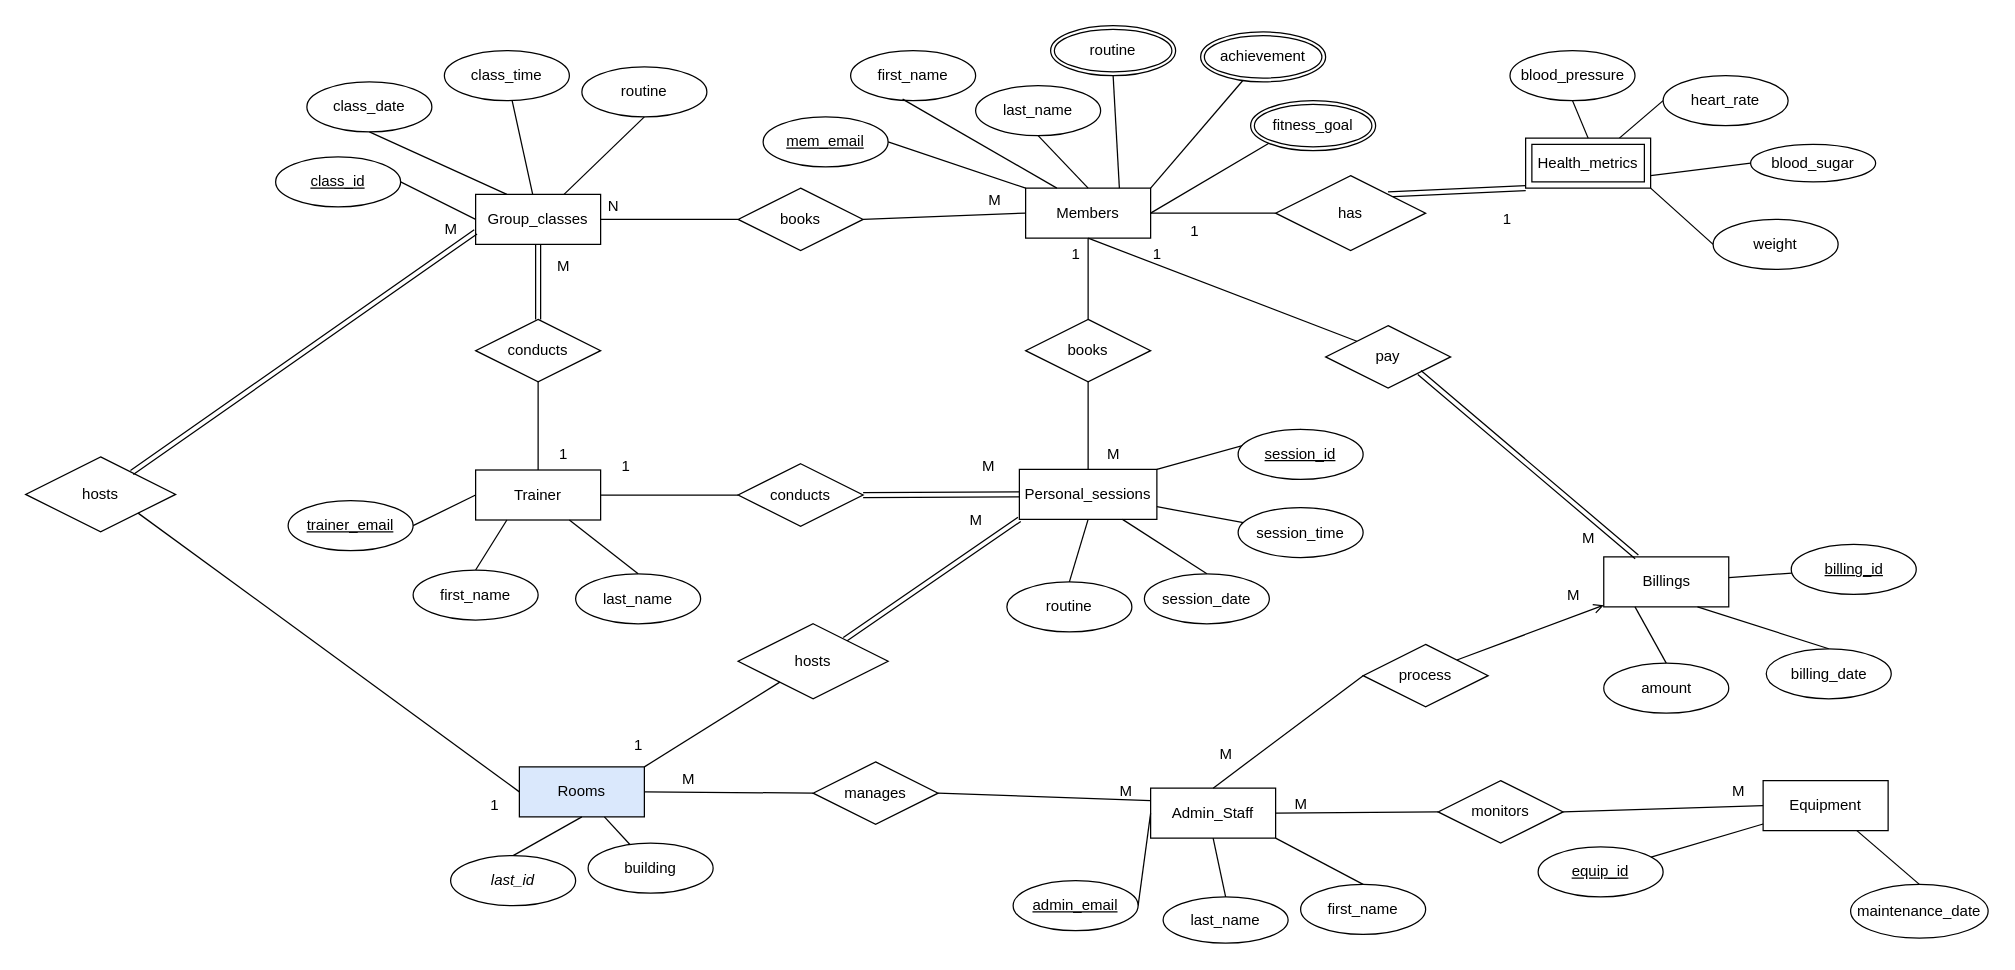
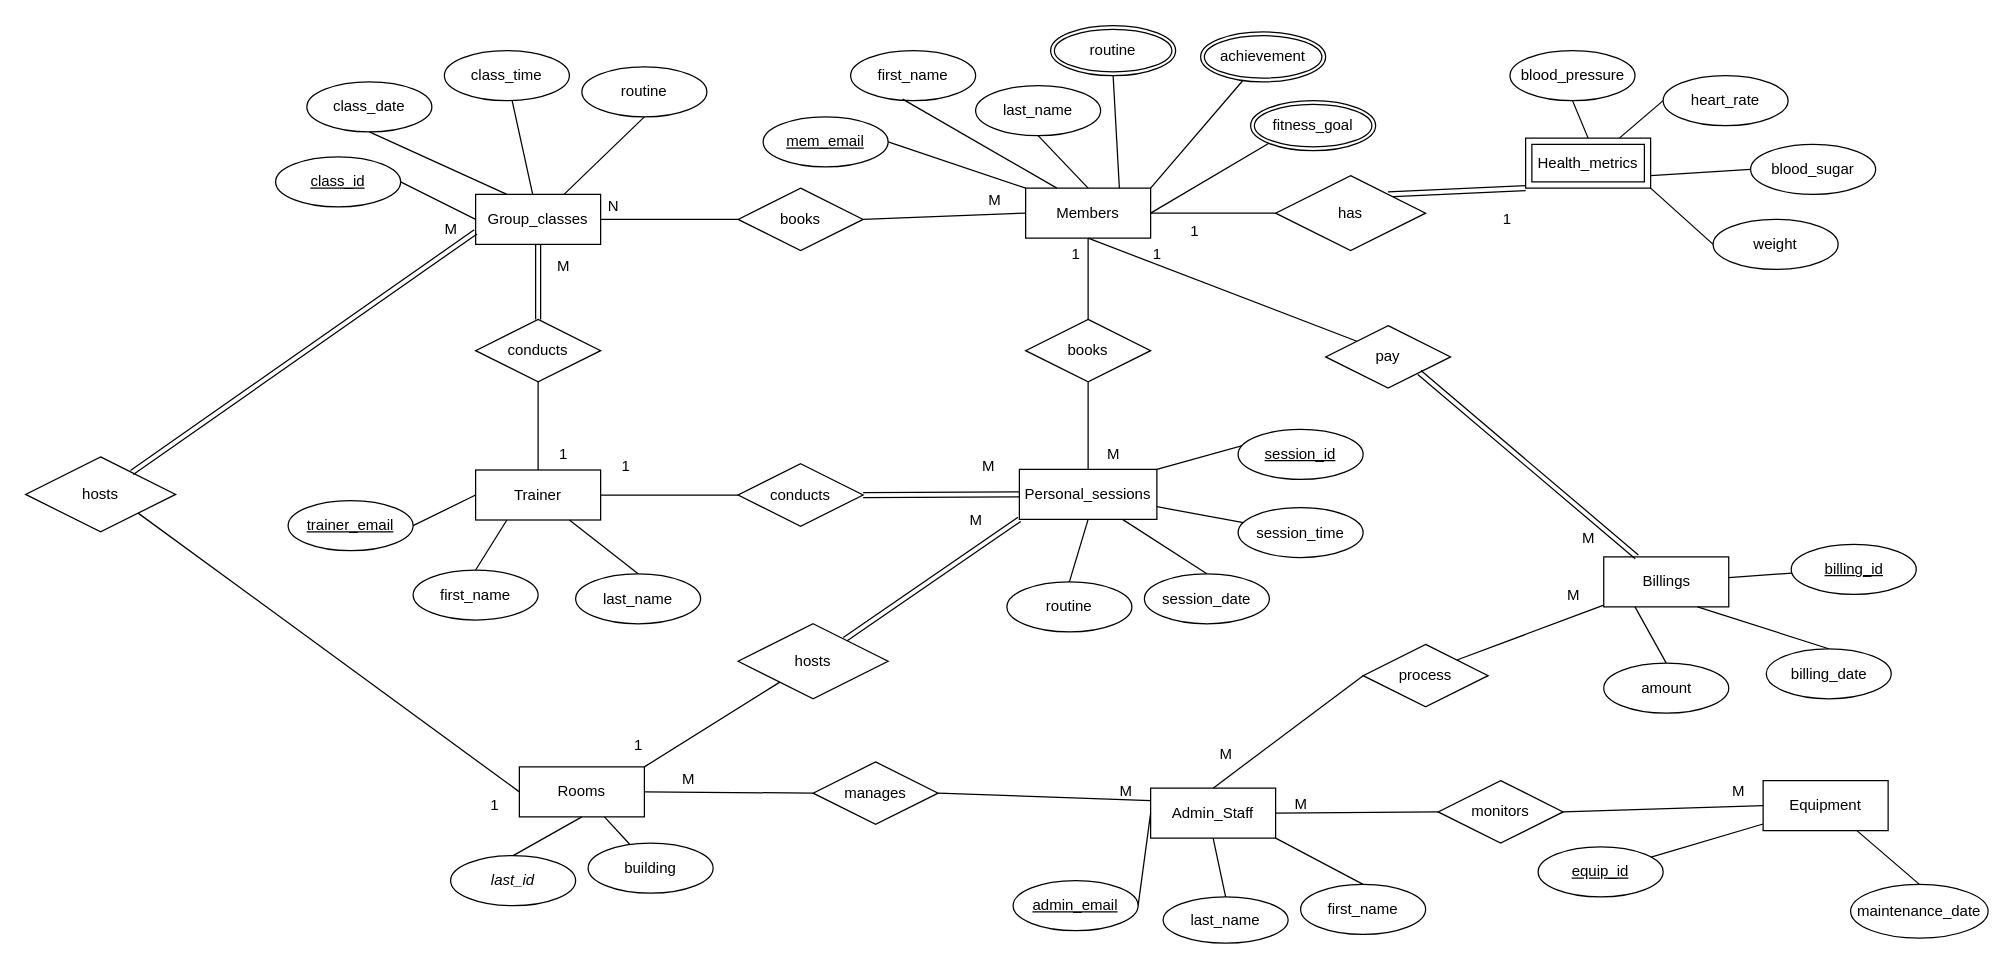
node "blood_sugar": size 125x38 -> 125x50
edge "process" -> "Billings": arrowhead open -> none
node "Rooms": fillcolor #dae8fc -> #ffffff
